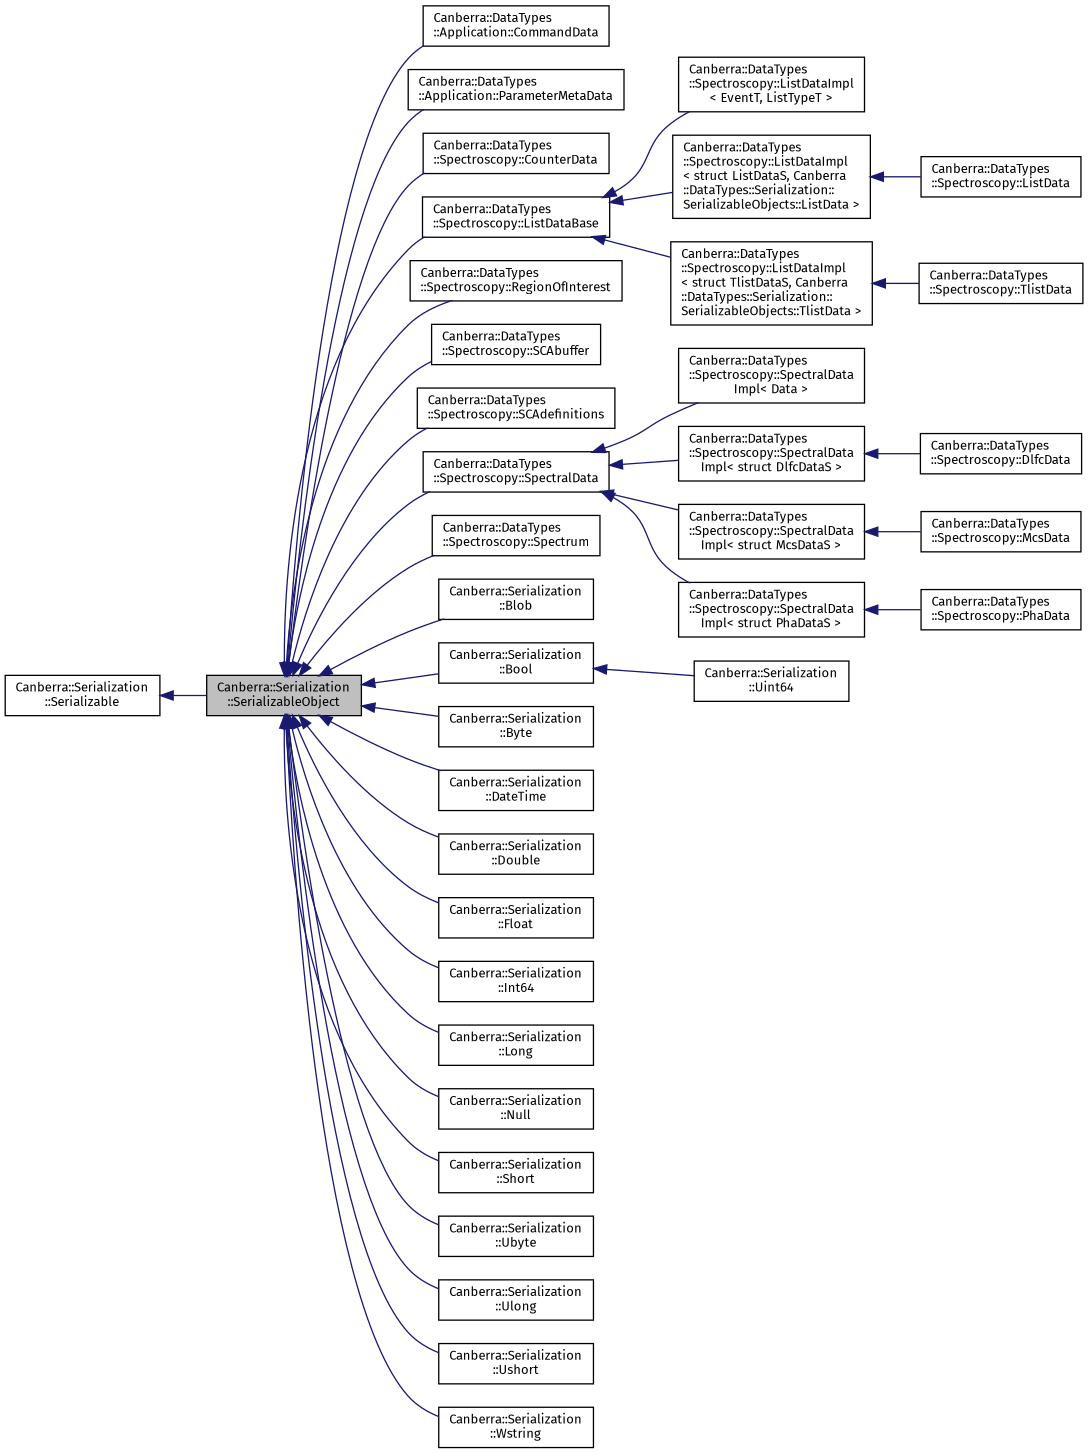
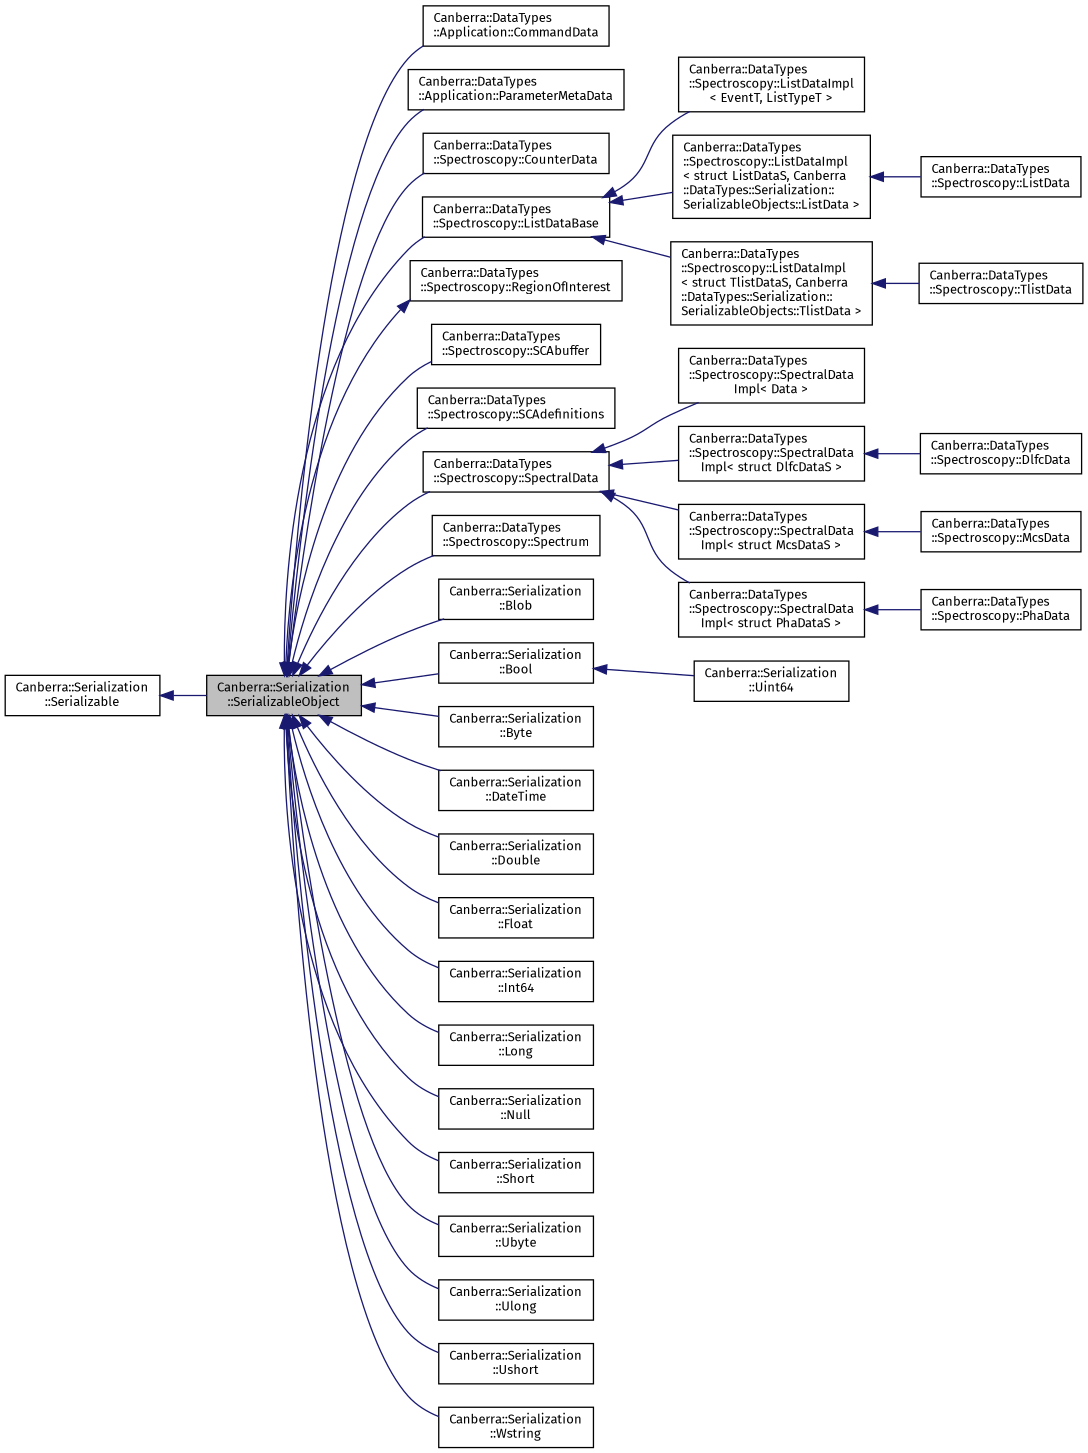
edge "Canberra::DataTypes ::Spectroscopy::RegionOfInterest" -> "Canberra::Serialization ::SerializableObject": reversed
